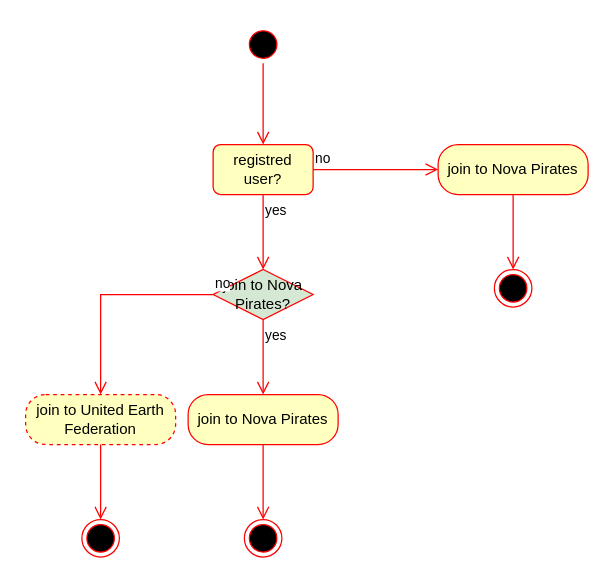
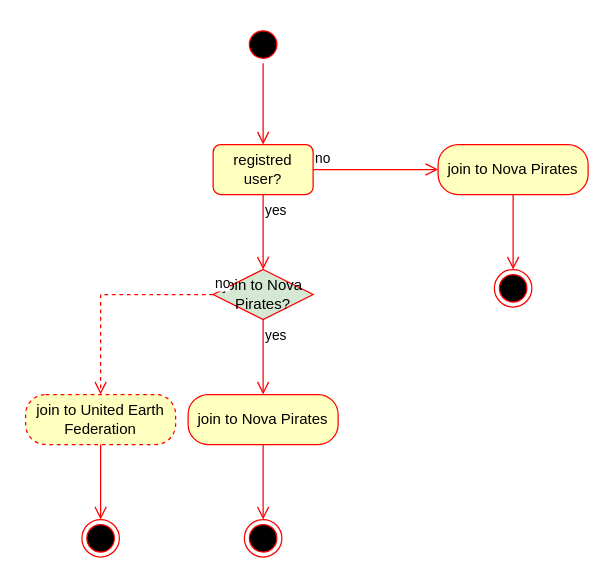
edge "join to Nova Pirates?" -> "join to United Earth Federation": style solid -> dashed
